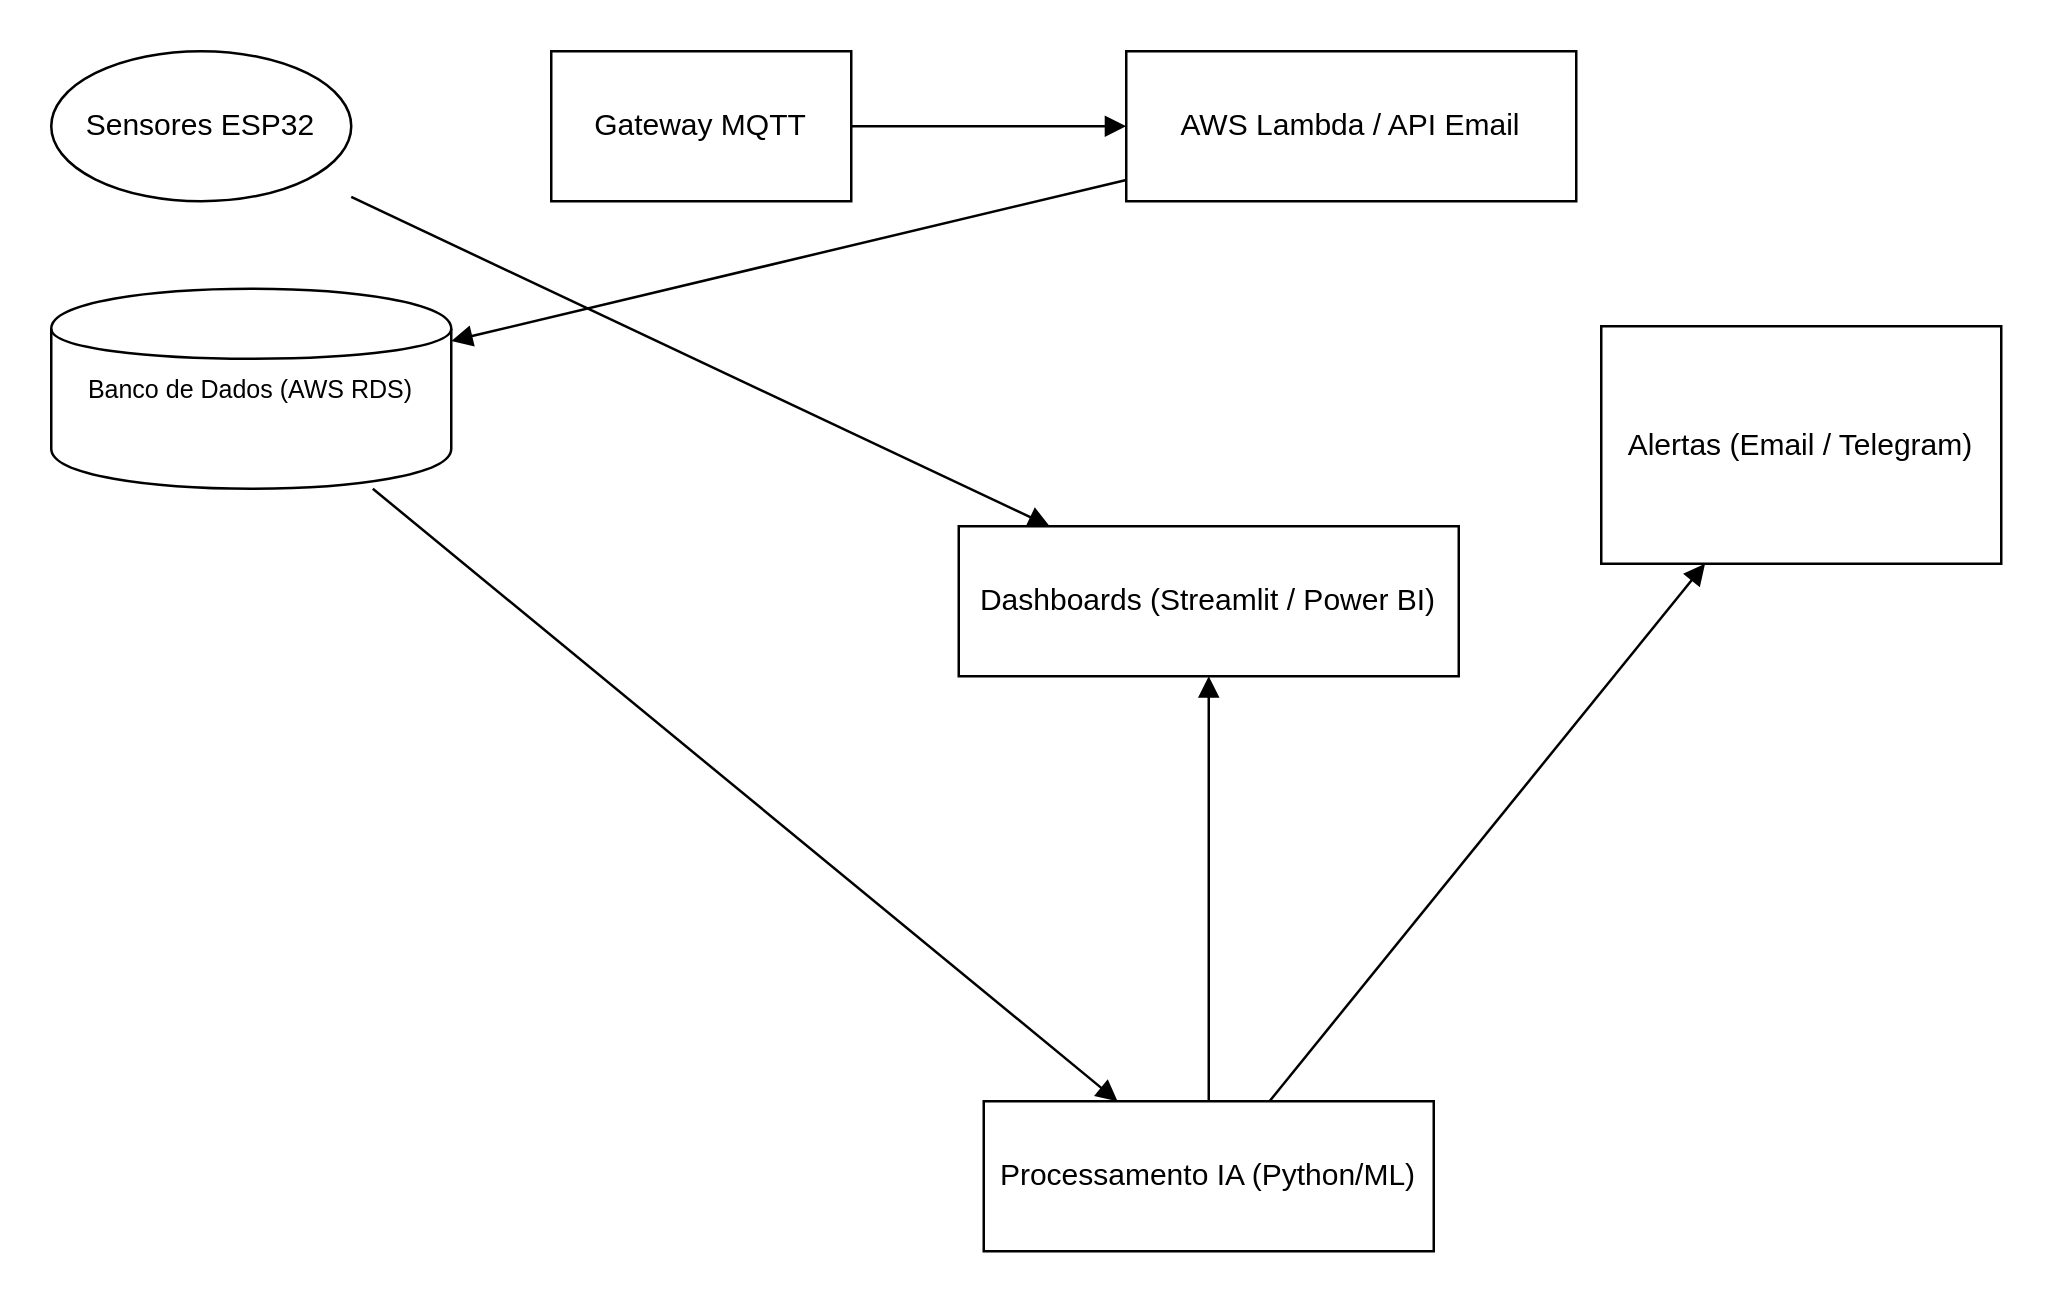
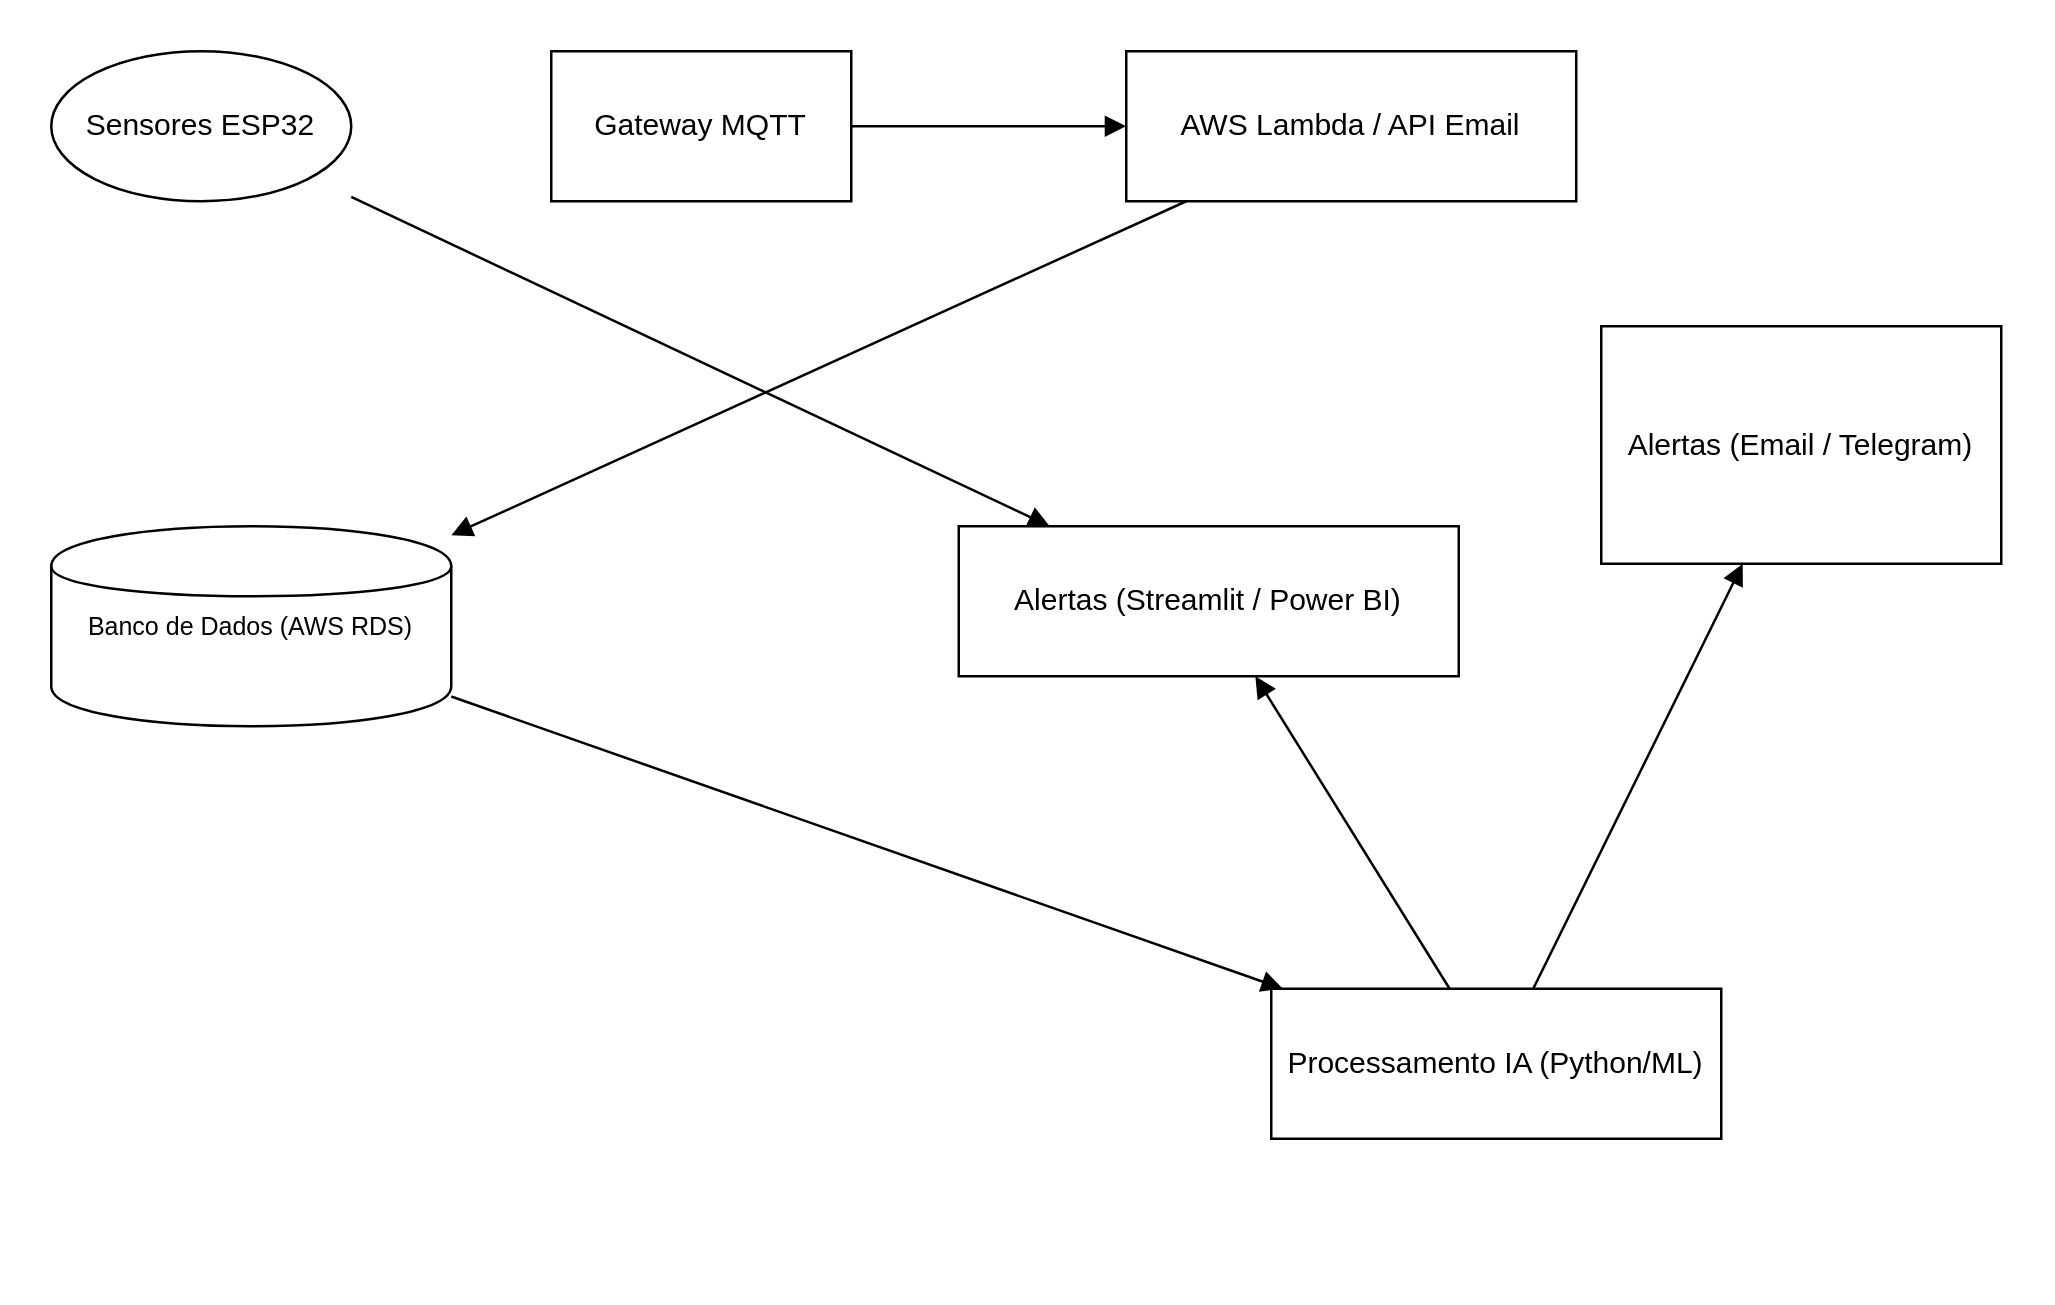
node "Banco de Dados (AWS RDS)": moved (251, 389) -> (251, 626)
node "Dashboards (Streamlit / Power BI)": label "Dashboards (Streamlit / Power BI)" -> "Alertas (Streamlit / Power BI)"
node "Processamento IA (Python/ML)": moved (1209, 1176) -> (1496, 1064)
